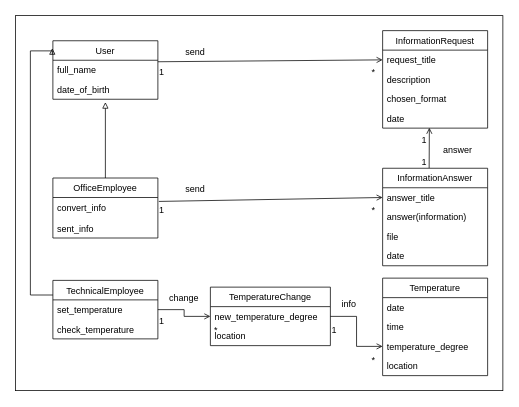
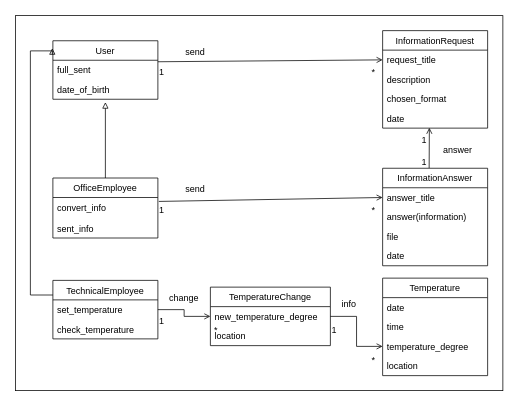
node "full_name": label "full_name" -> "full_sent"
